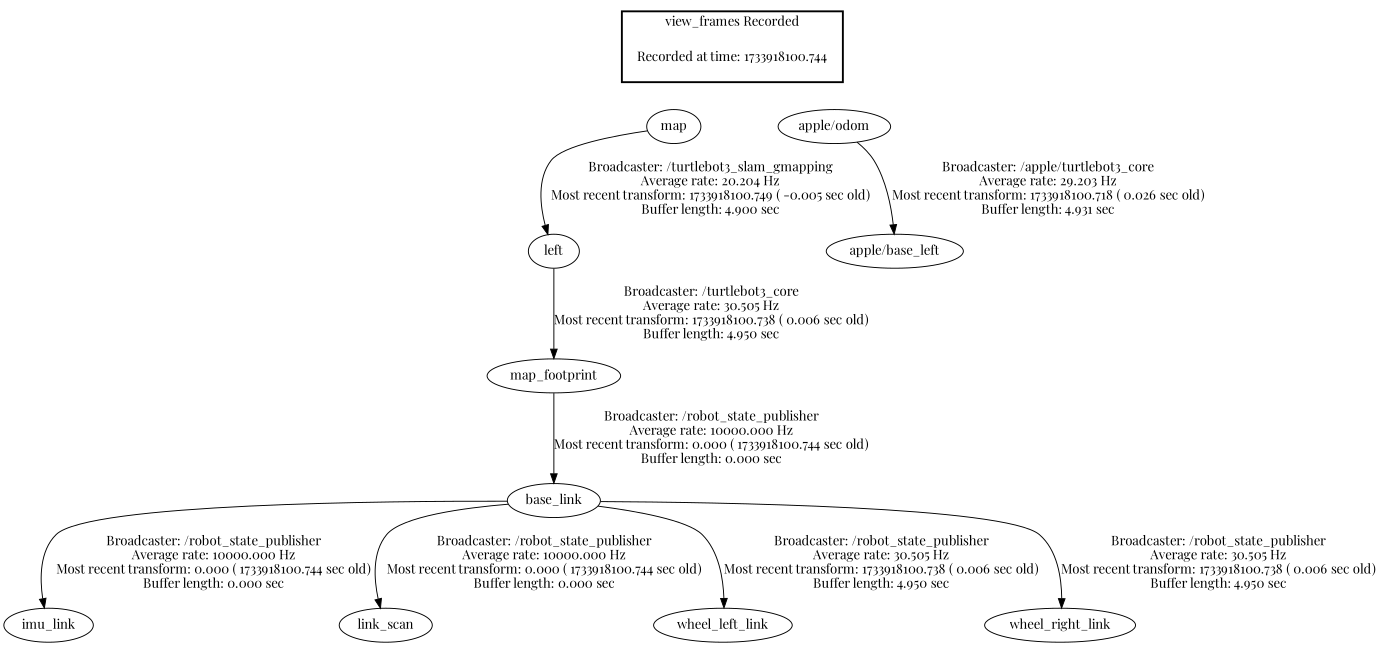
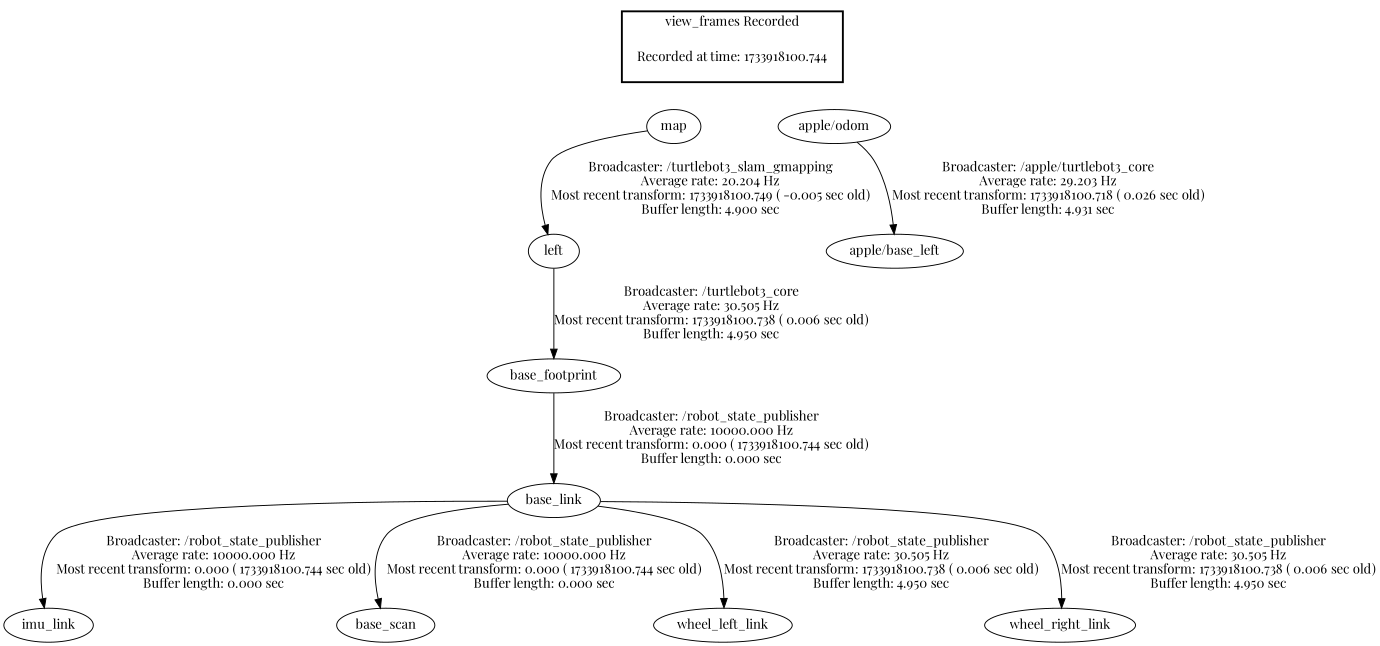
node "map_footprint": label "map_footprint" -> "base_footprint"
node "link_scan": label "link_scan" -> "base_scan"
